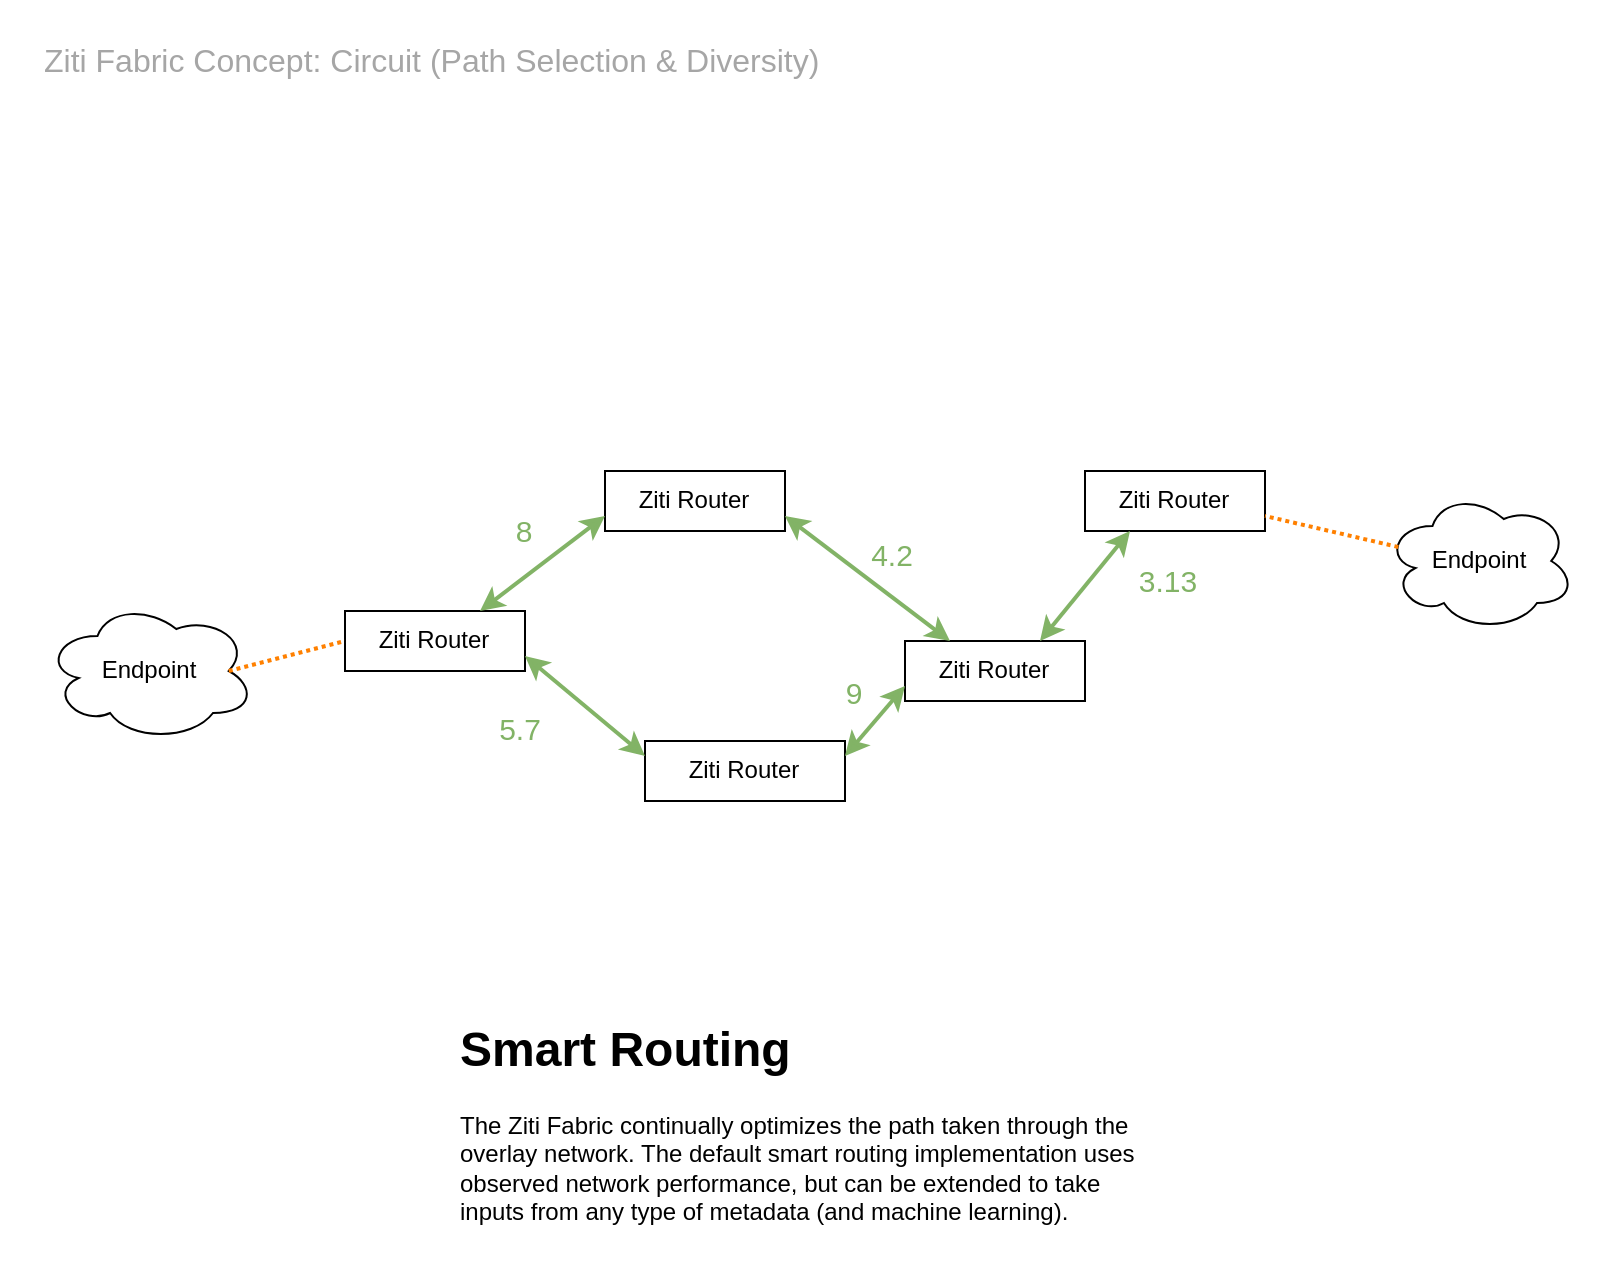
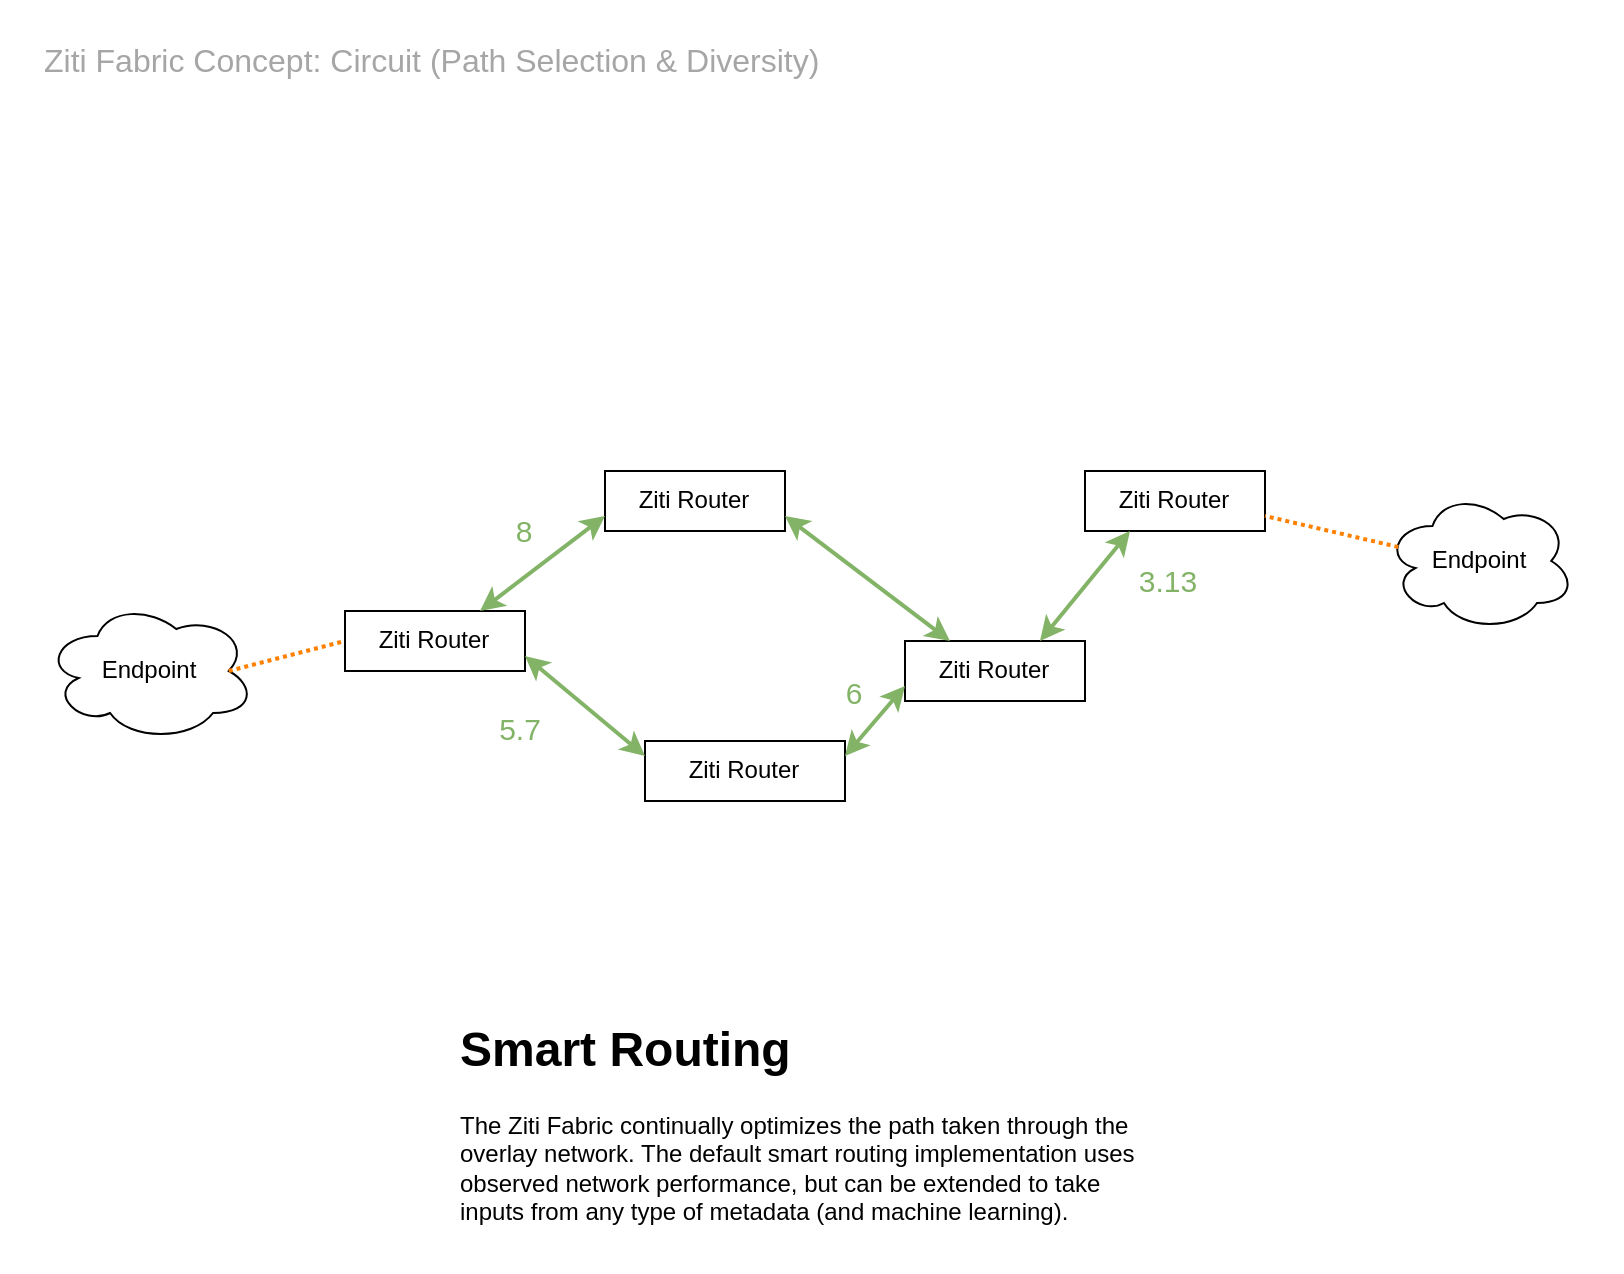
node "4.2": removed
node "9": label "9" -> "6"
